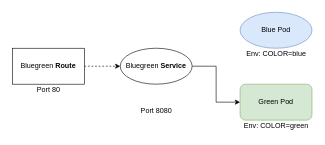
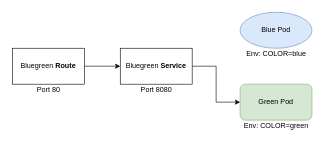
edge "Bluegreen Route" -> "Bluegreen Service": style dashed -> solid
node "Bluegreen Service": shape ellipse -> rectangle
node "Port 8080": moved (156, 111) -> (156, 90)
